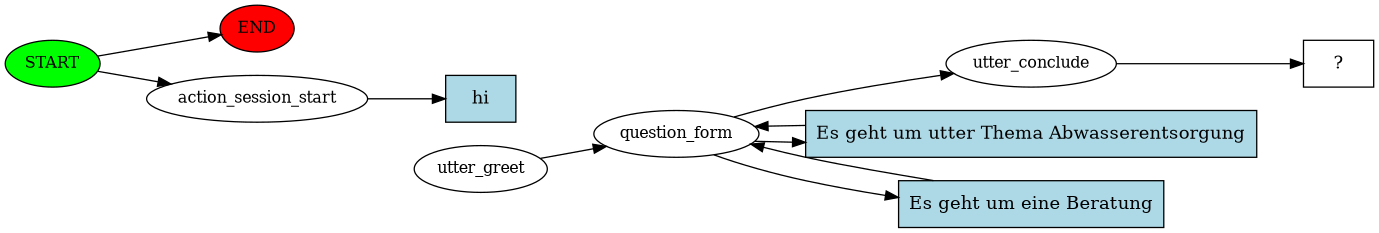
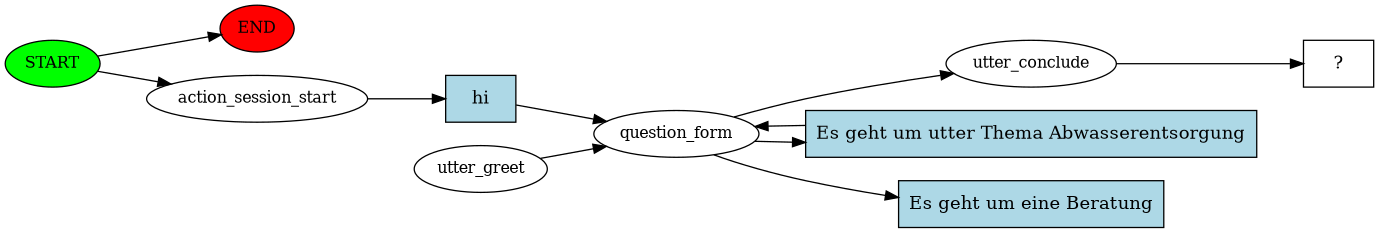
edge "Es geht um eine Beratung" -> "question_form": now "hi" -> "question_form"
